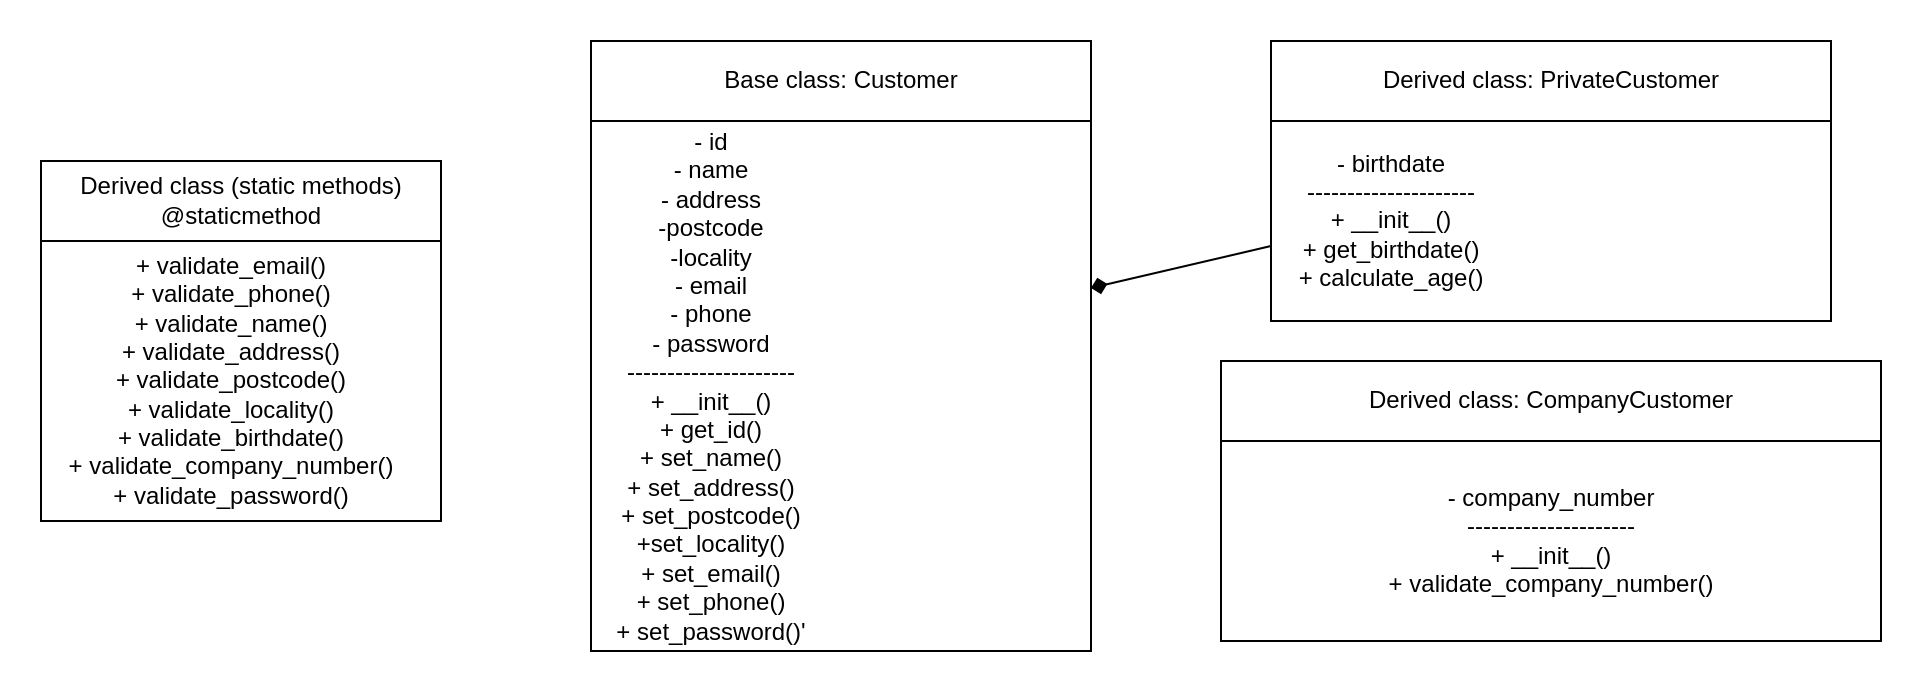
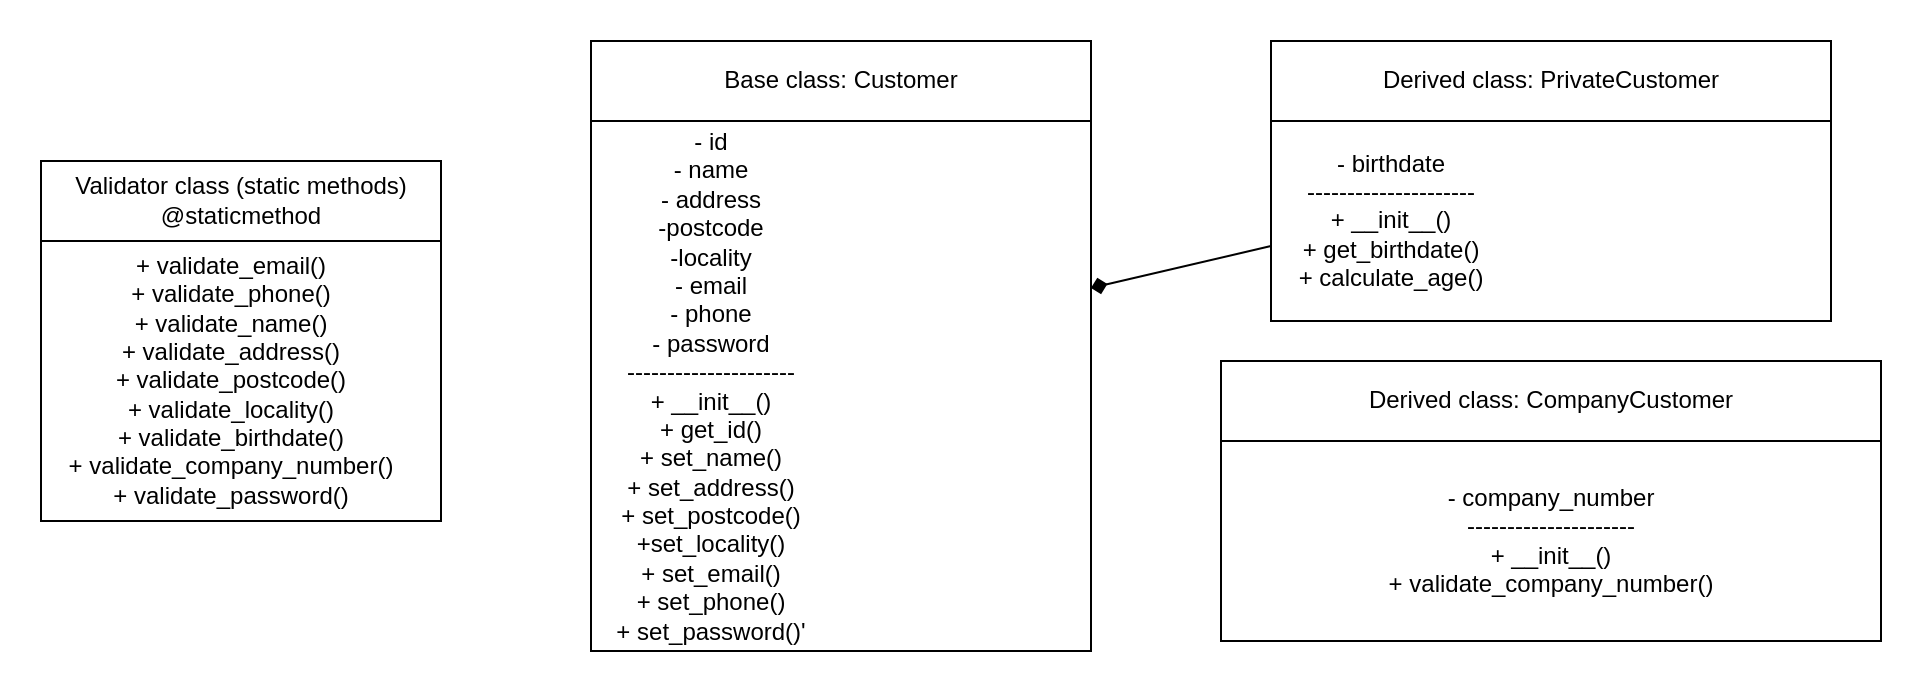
node "Derived class (static methods) @staticmethod": label "Derived class (static methods) @staticmethod" -> "Validator class (static methods) @staticmethod"
